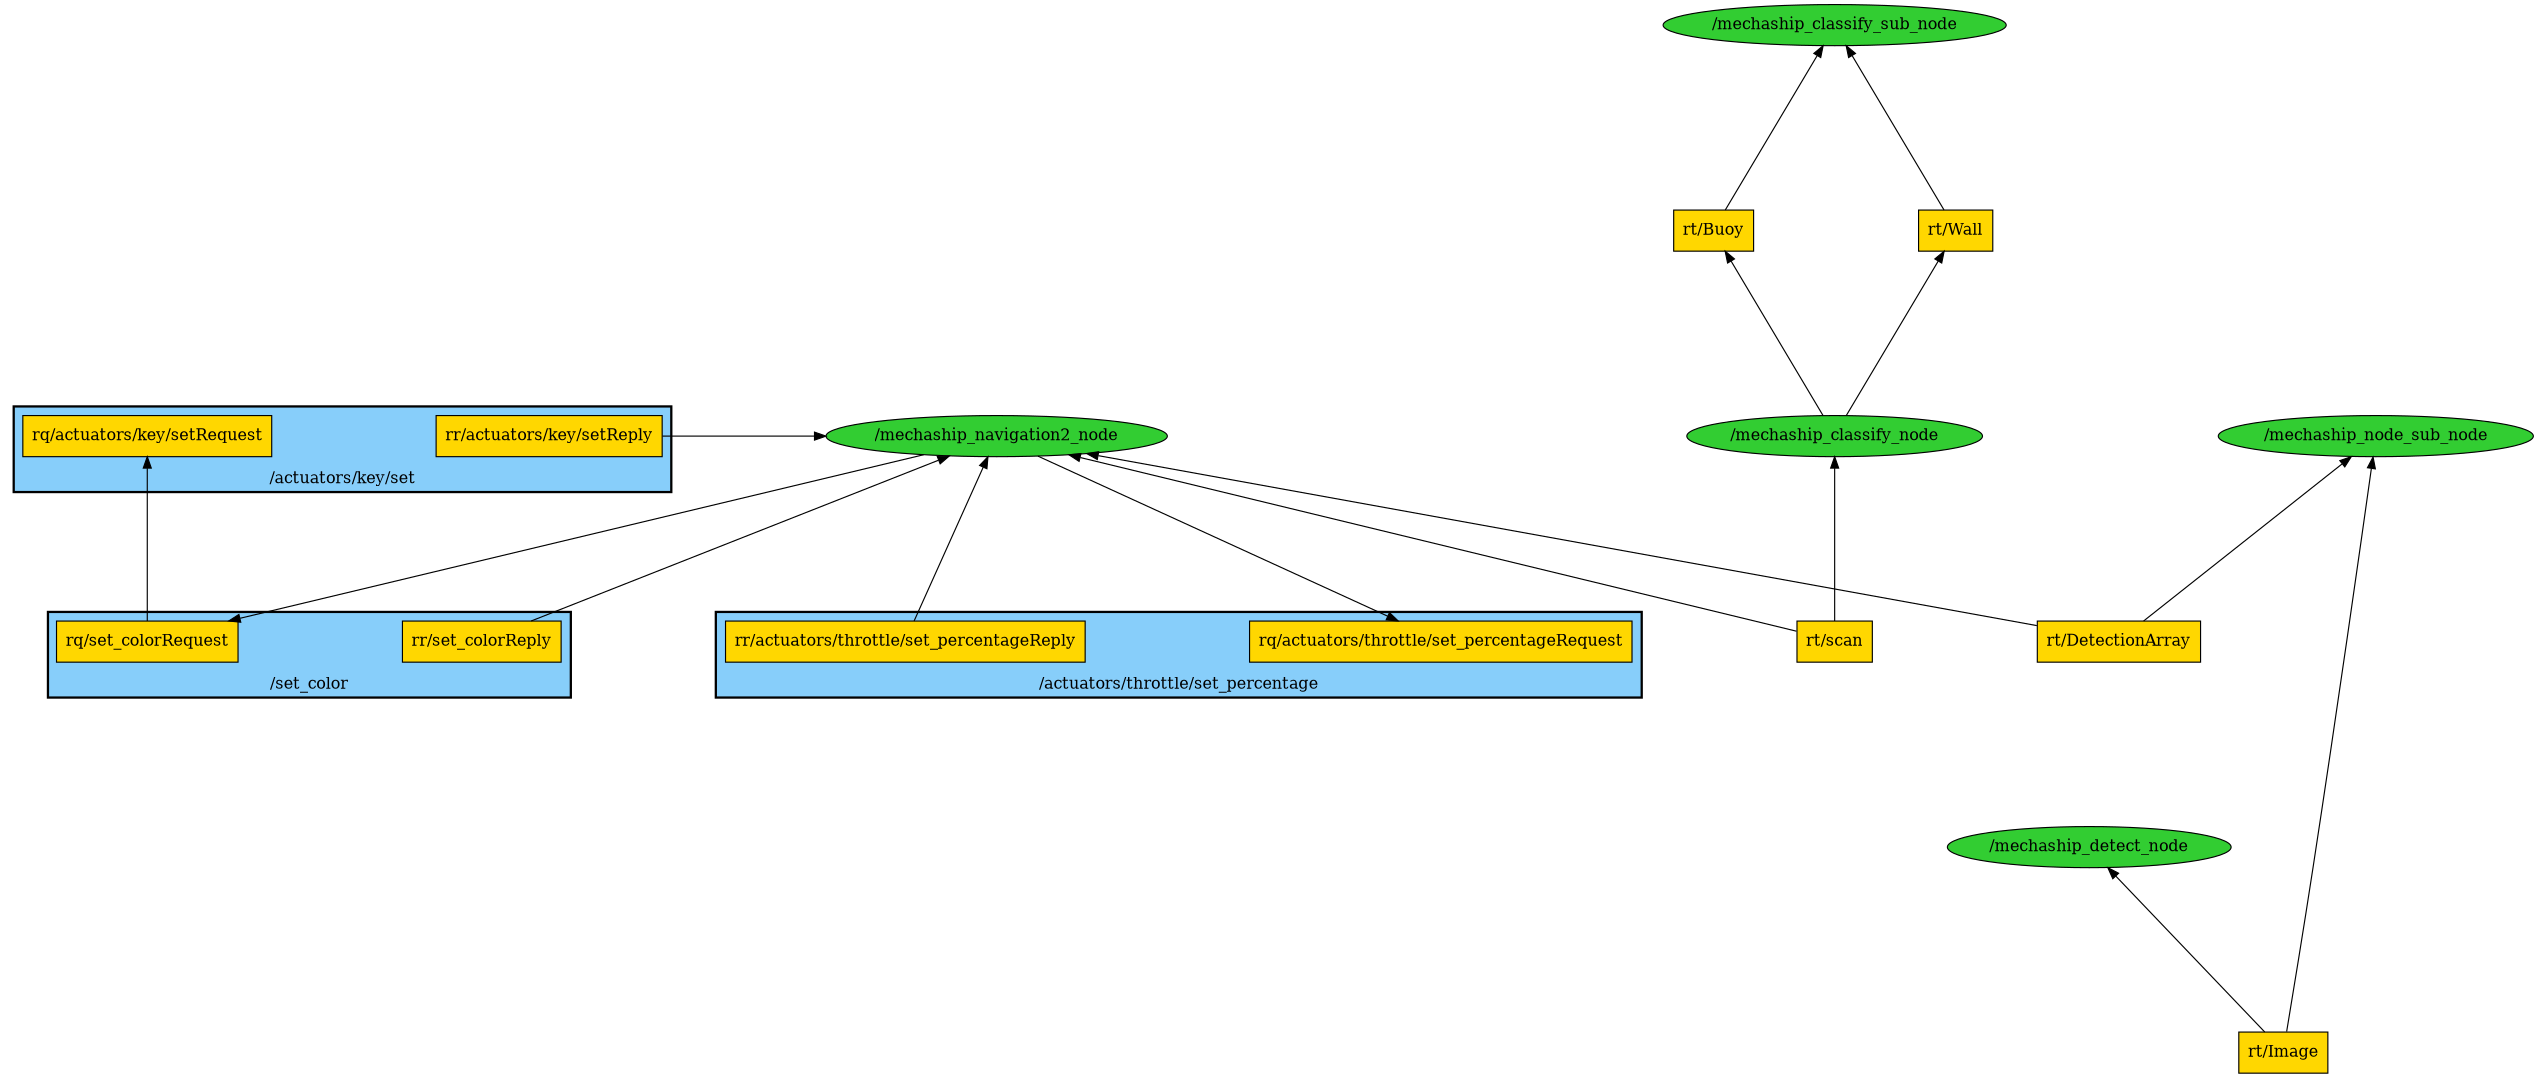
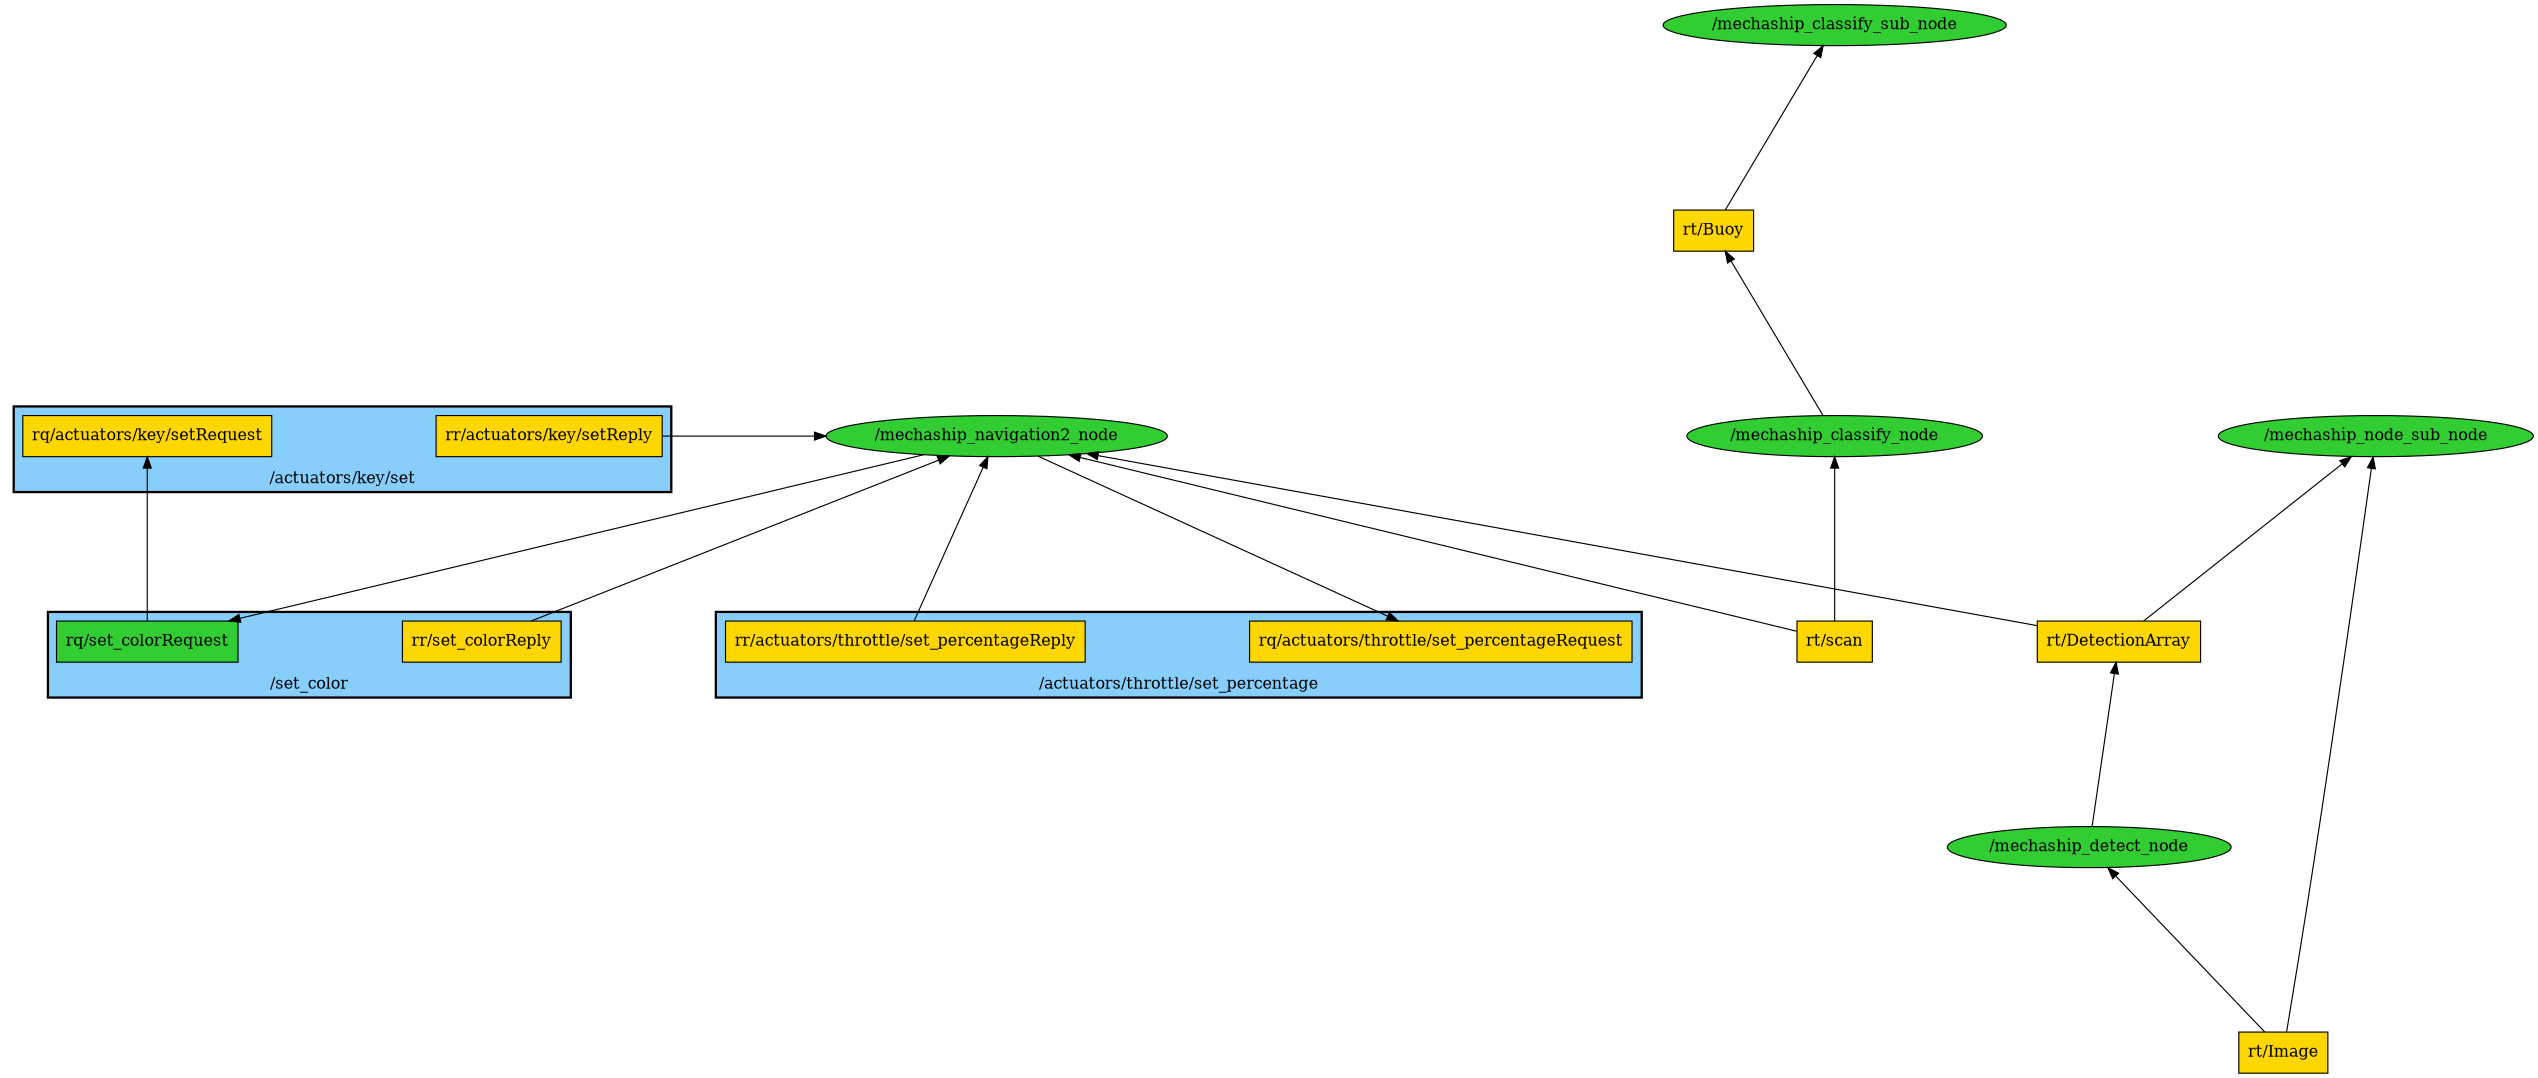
node "rt/Wall": removed
node "rq/set_colorRequest": fillcolor gold -> limegreen
edge "/mechaship_detect_node" -> "rt/DetectionArray": added
